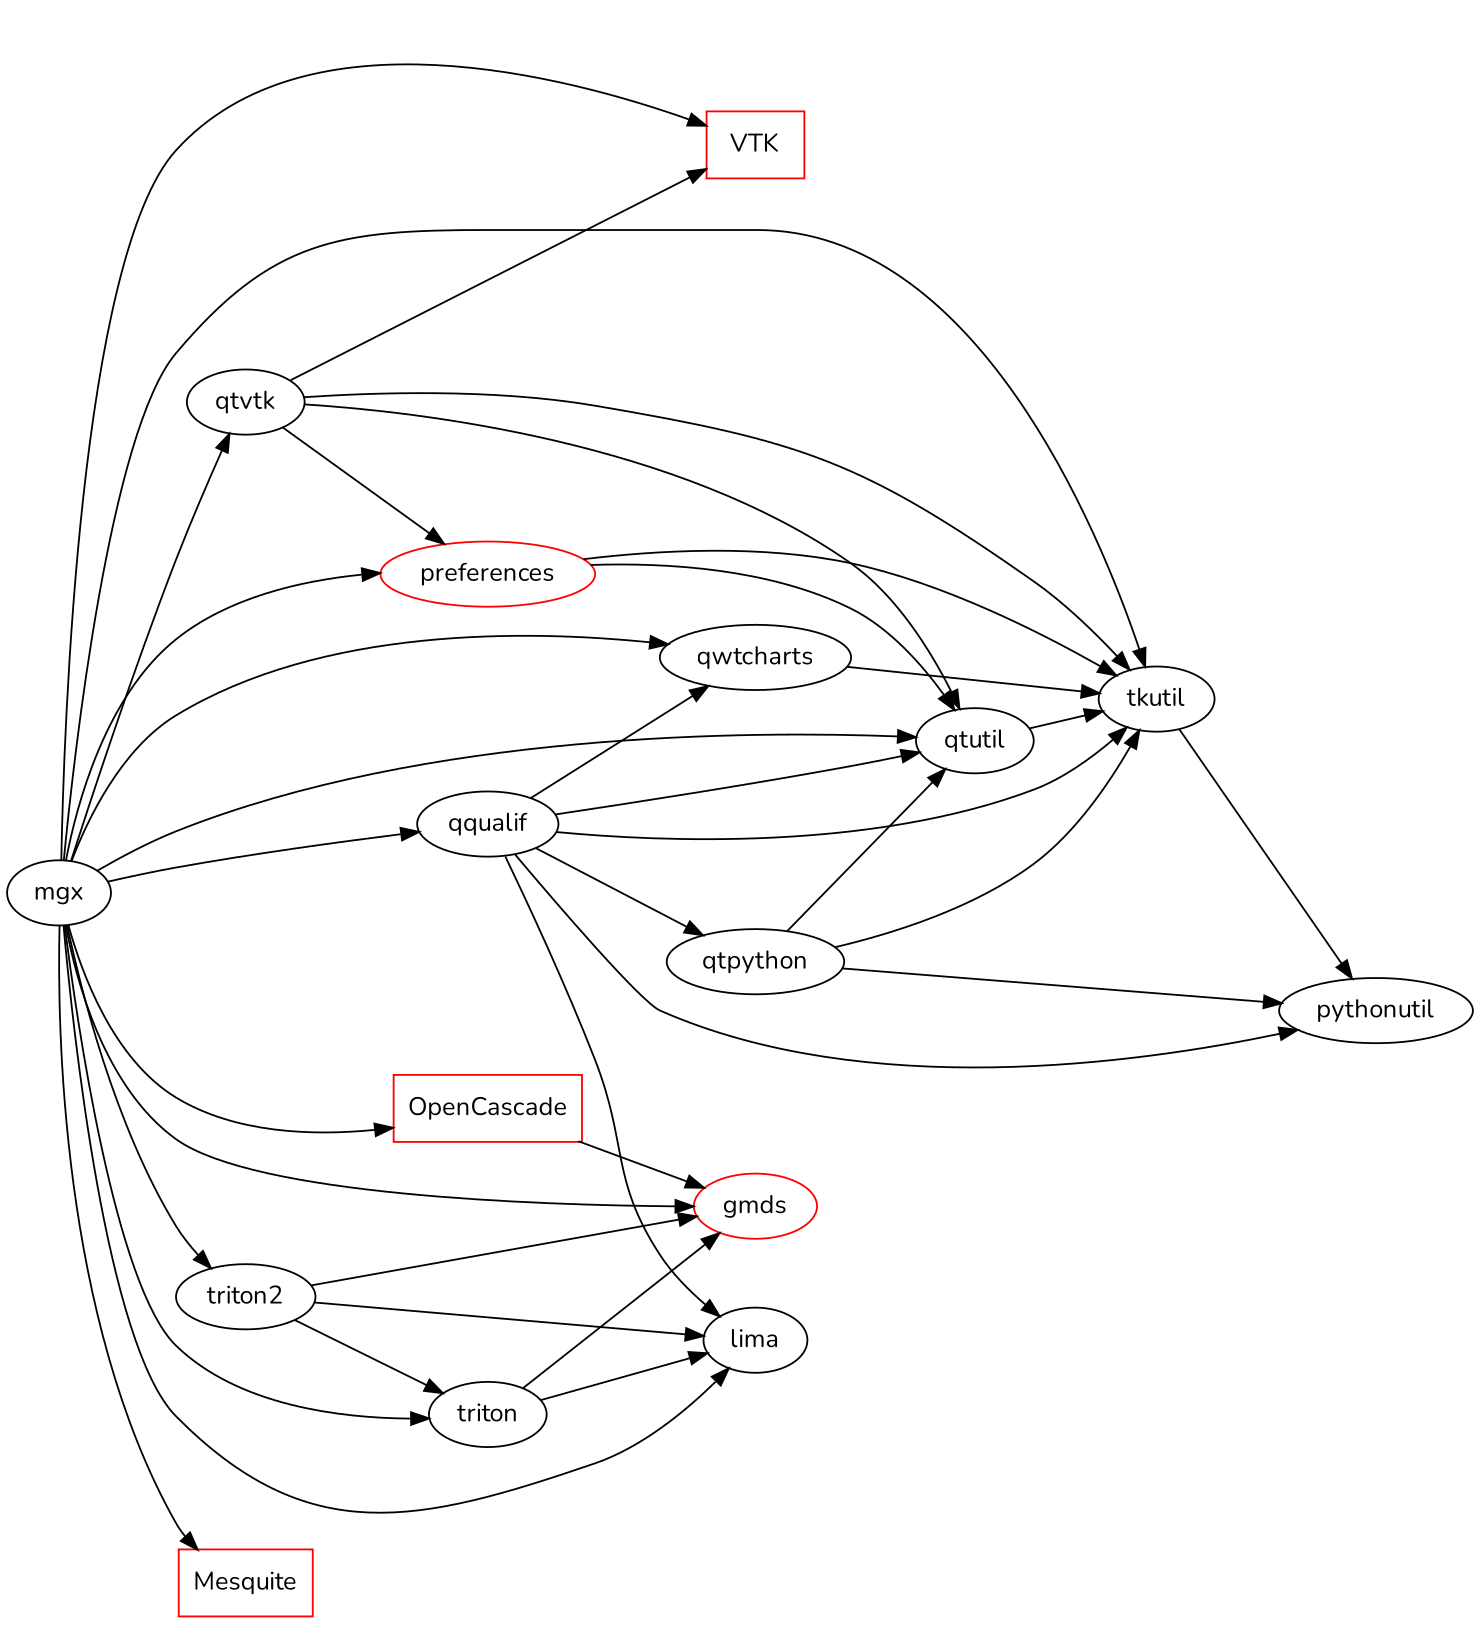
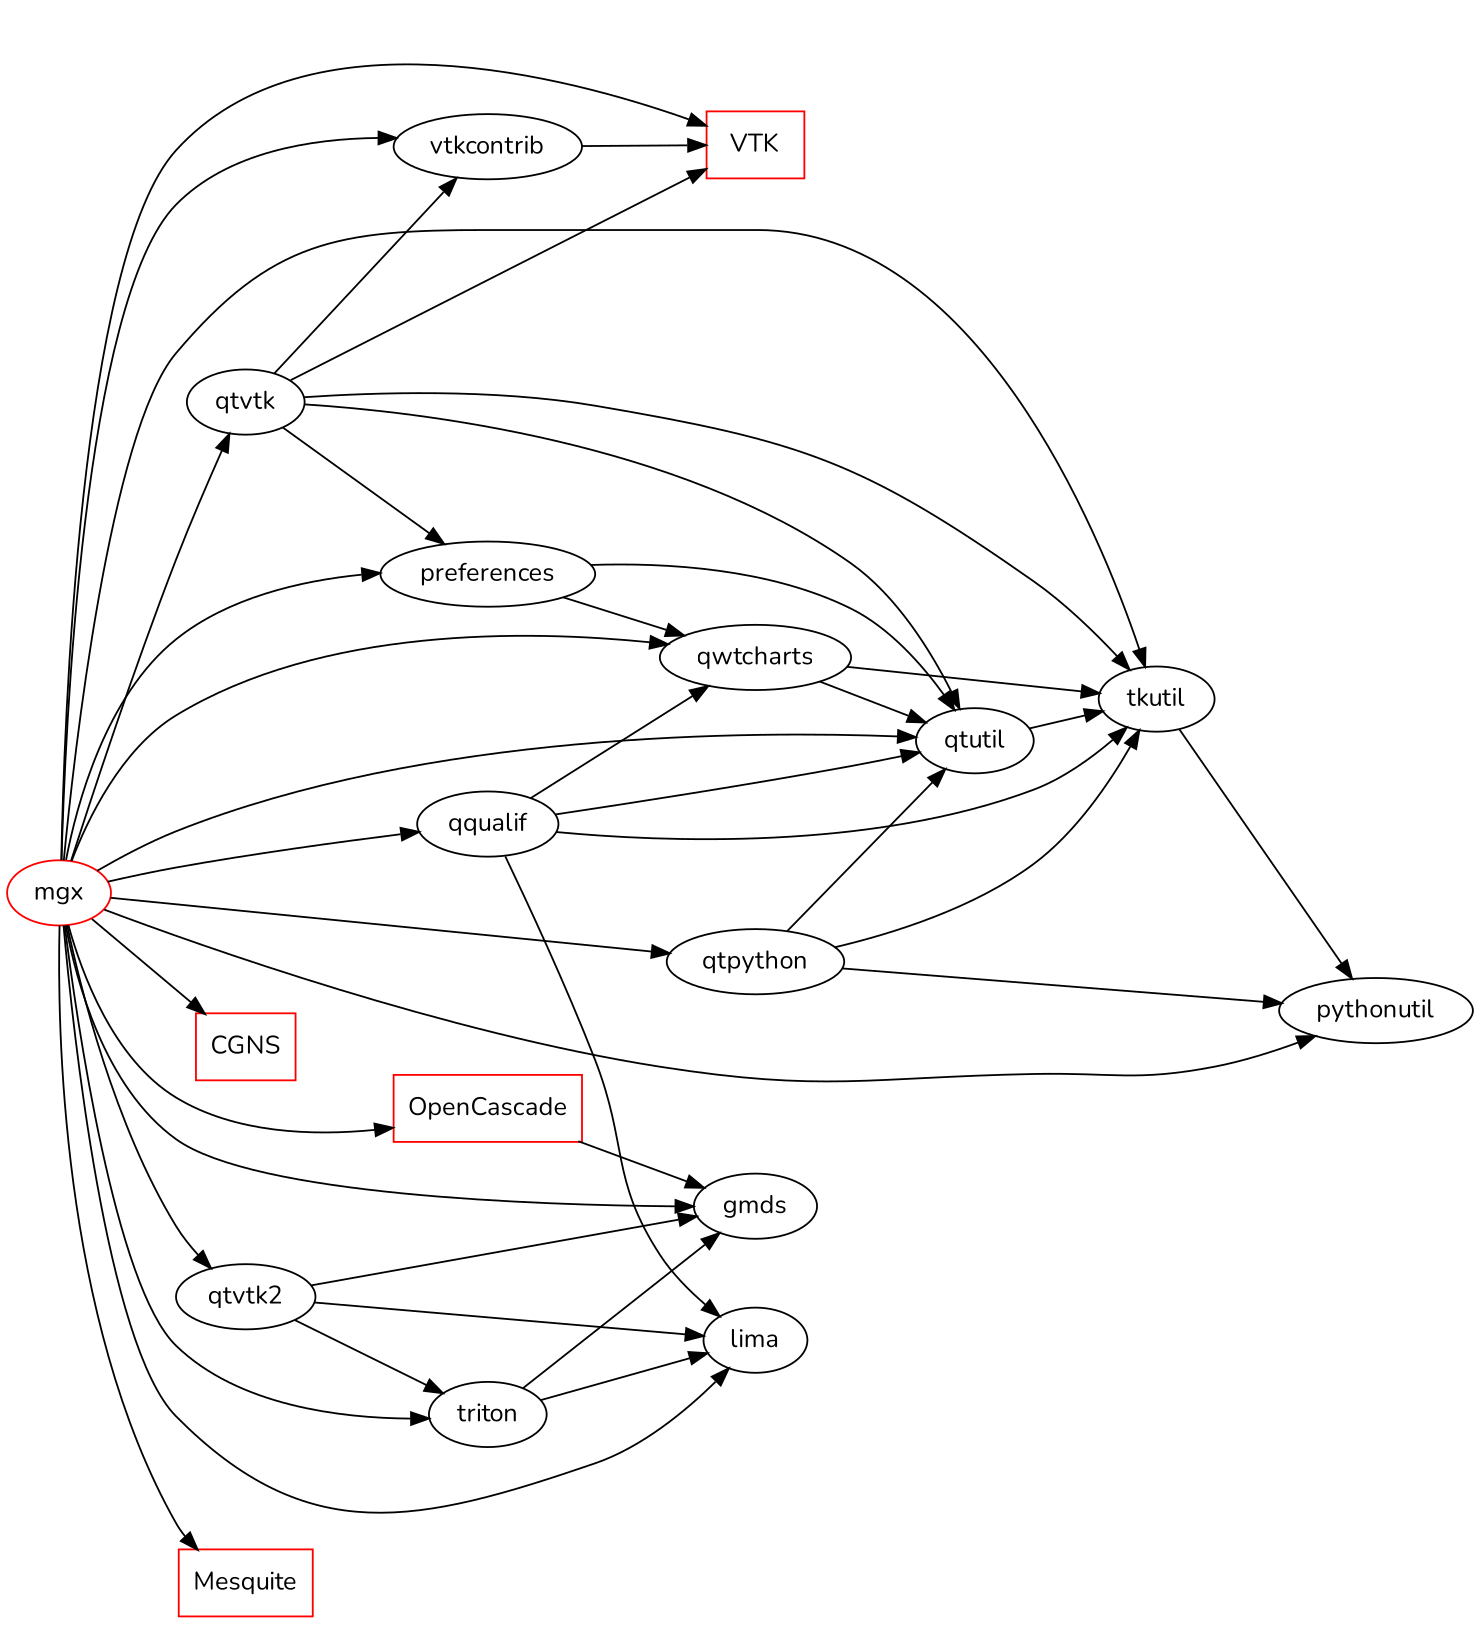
node "vtkcontrib": added
edge "preferences" -> "tkutil": now "preferences" -> "qwtcharts"
node "preferences": color red -> black
edge "qwtcharts" -> "qtutil": added
edge "qqualif" -> "qtpython": now "mgx" -> "qtpython"
node "mgx": color black -> red
node "CGNS": added
edge "qqualif" -> "pythonutil": now "mgx" -> "pythonutil"
node "gmds": color red -> black
node "triton2": label "triton2" -> "qtvtk2"
